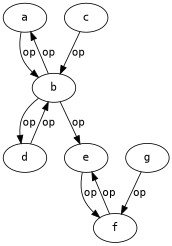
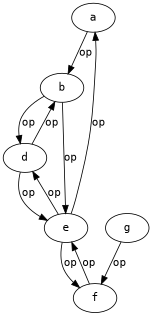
node "c": removed
edge "b" -> "a": now "e" -> "a"
edge "e" -> "d": added, label "op"
edge "d" -> "e": added, label "op"
